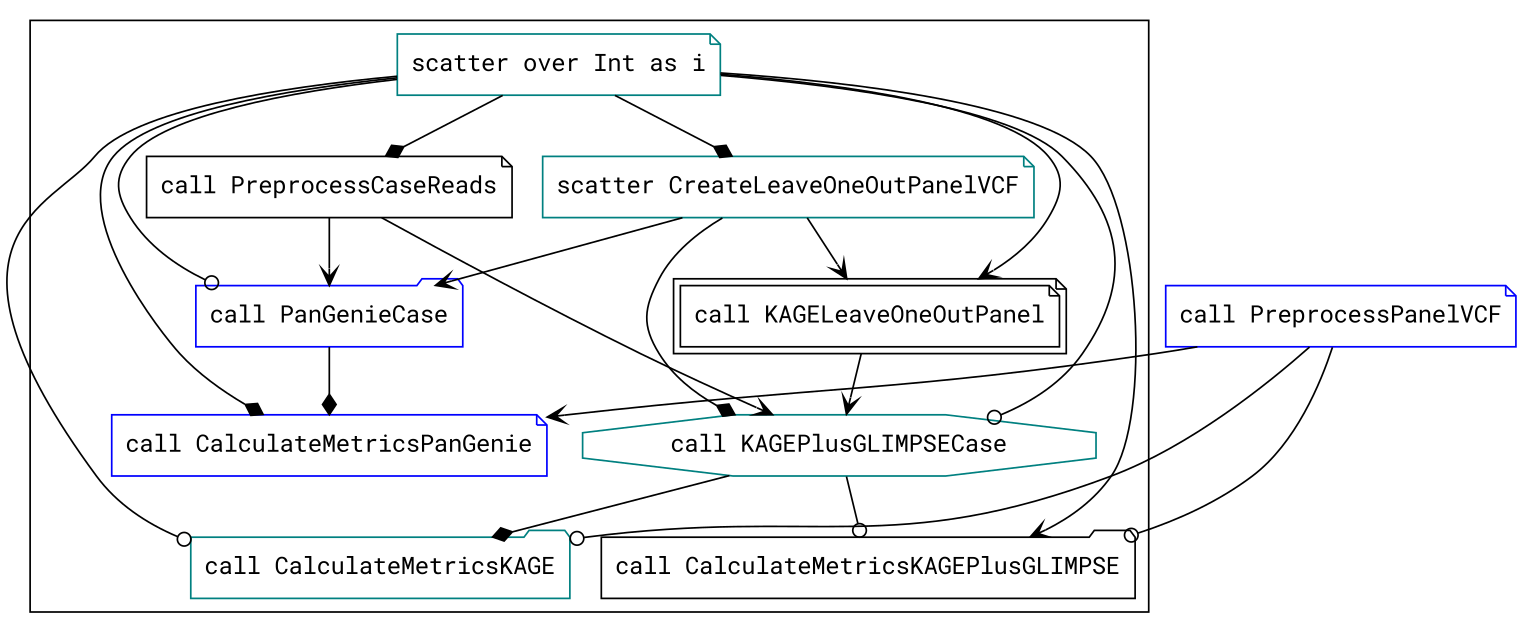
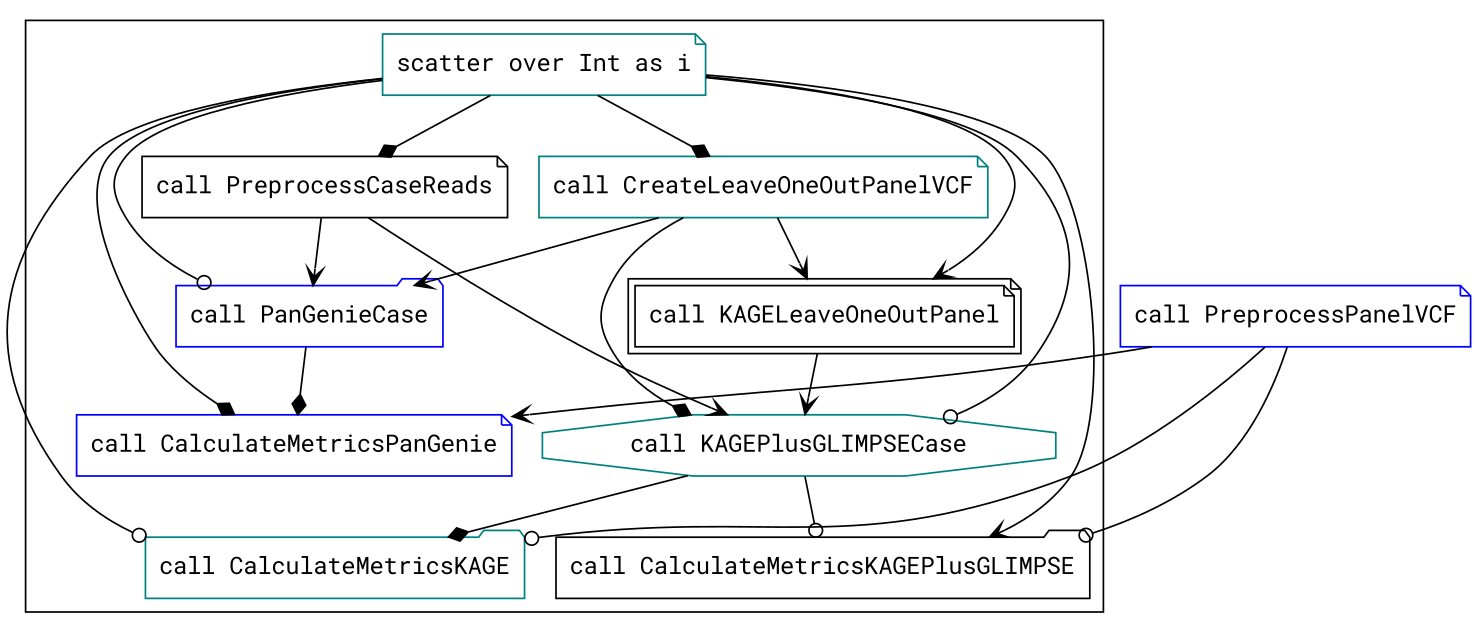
node "scatter CreateLeaveOneOutPanelVCF": label "scatter CreateLeaveOneOutPanelVCF" -> "call CreateLeaveOneOutPanelVCF"
